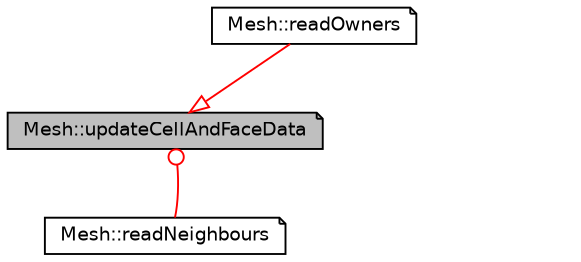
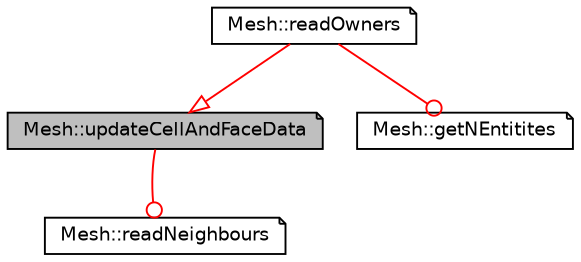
node "Mesh::getNEntitites": added
edge "Mesh::readNeighbours" -> "Mesh::updateCellAndFaceData": reversed
